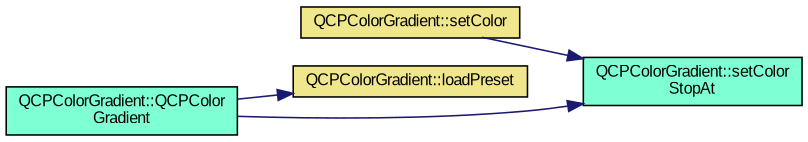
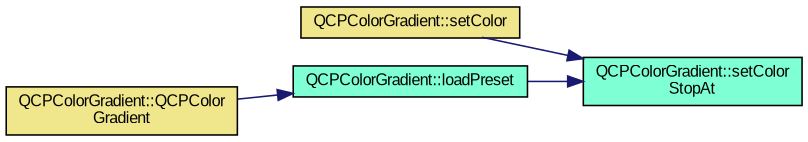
node "QCPColorGradient::loadPreset": fillcolor khaki -> aquamarine
node "QCPColorGradient::QCPColor Gradient": fillcolor aquamarine -> khaki
edge "QCPColorGradient::QCPColor Gradient" -> "QCPColorGradient::setColor StopAt": now "QCPColorGradient::loadPreset" -> "QCPColorGradient::setColor StopAt"
